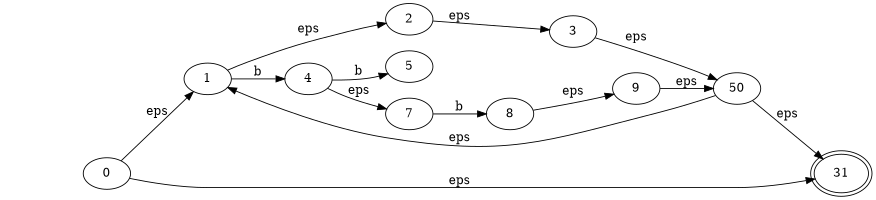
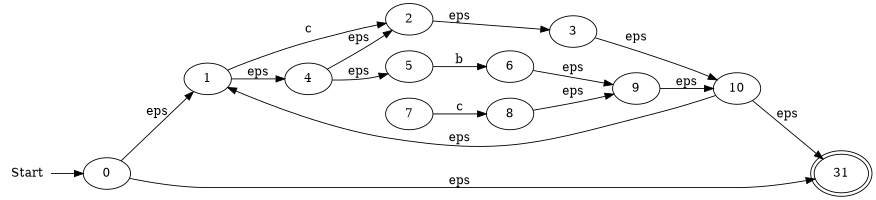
edge "1" -> "2": label "eps" -> "c"
node "6": added
edge "4" -> "5": label "b" -> "eps"
edge "1" -> "4": label "b" -> "eps"
node "50": label "50" -> "10"
edge "4" -> "7": now "4" -> "2"
edge "7" -> "8": label "b" -> "c"
node "Start": added
